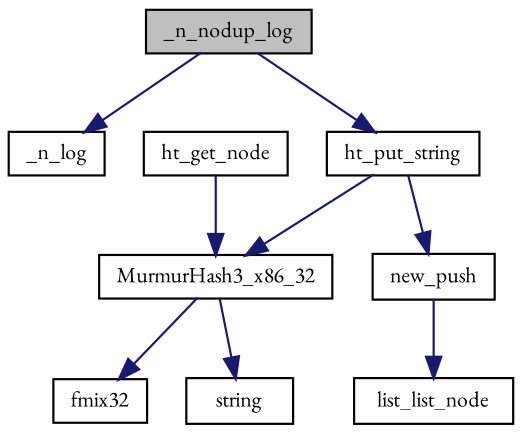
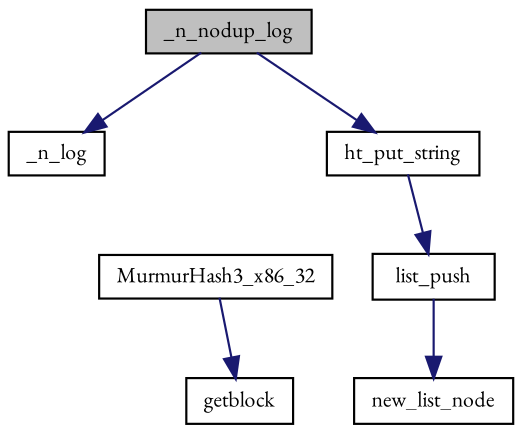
node "ht_get_node": removed
edge "ht_put_string" -> "MurmurHash3_x86_32": removed
node "new_push": label "new_push" -> "list_push"
node "fmix32": removed
node "string": label "string" -> "getblock"
node "list_list_node": label "list_list_node" -> "new_list_node"
